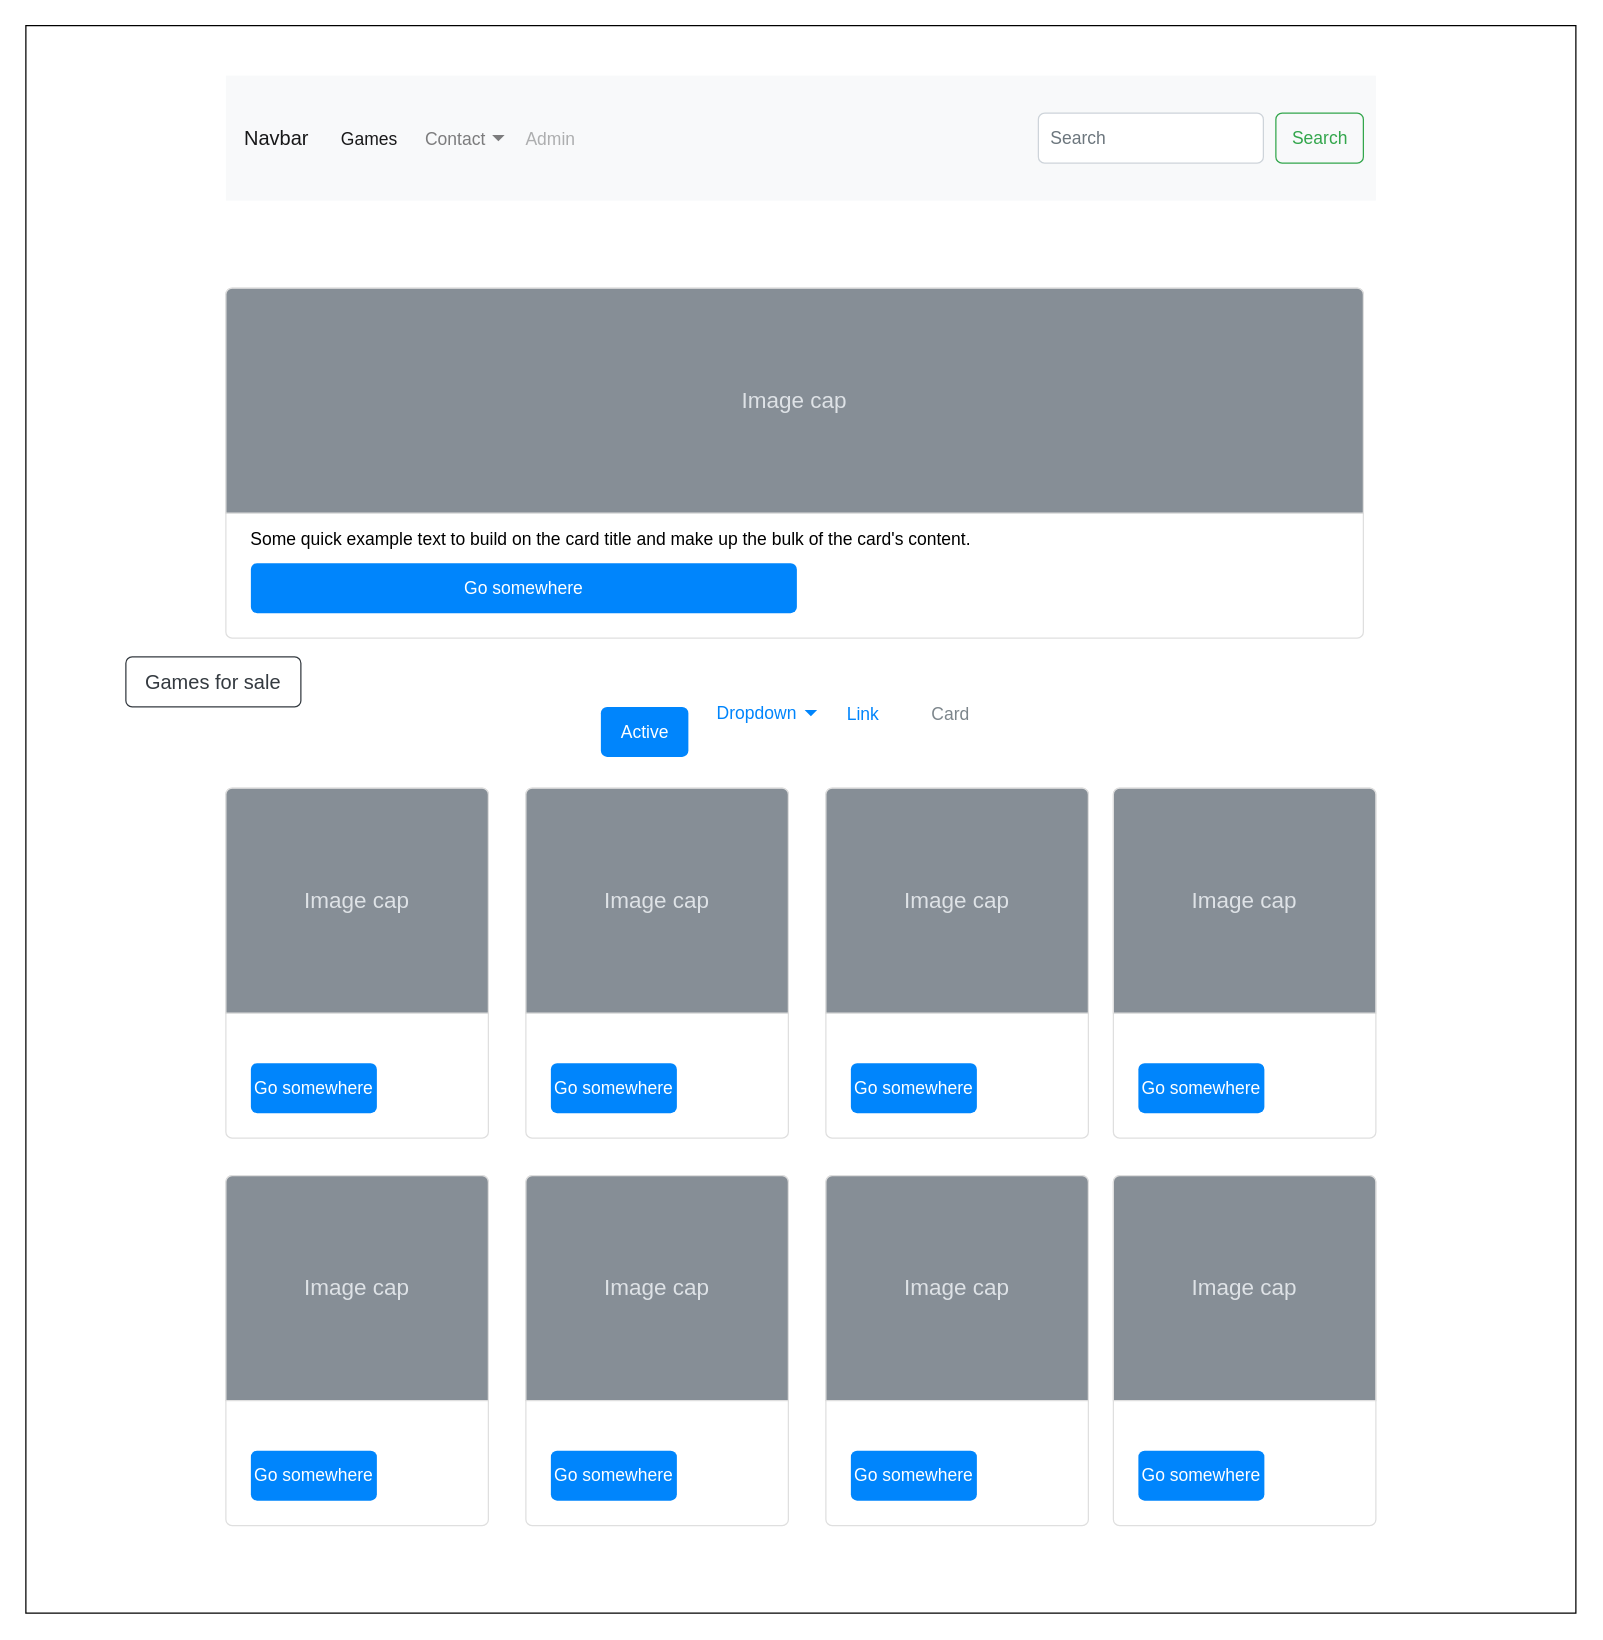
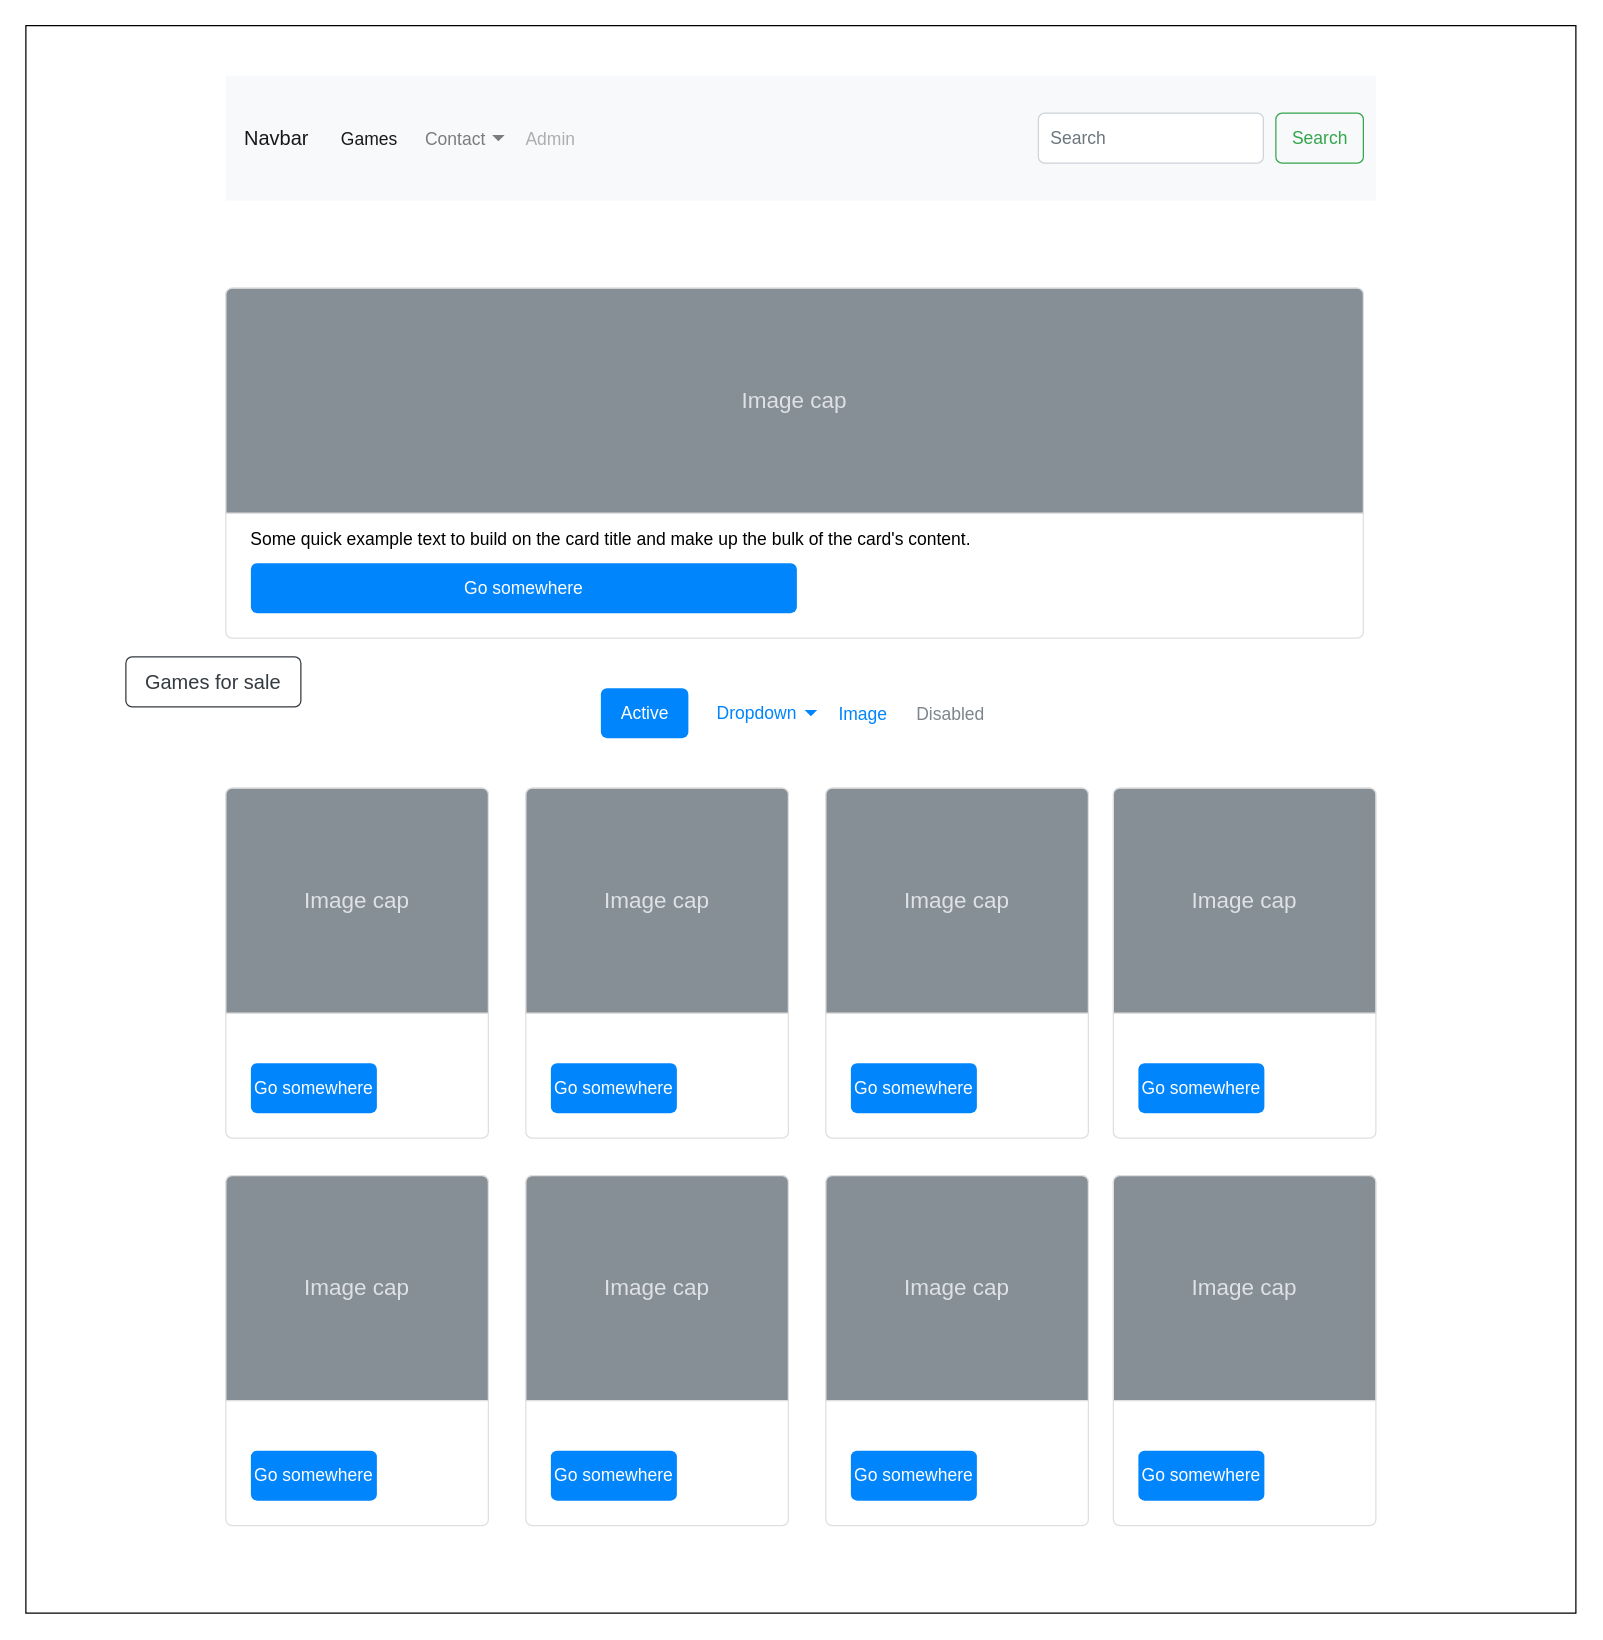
node "Link": label "Link" -> "Image"
node "Card": label "Card" -> "Disabled"
node "Active": moved (644, 732) -> (644, 713)
